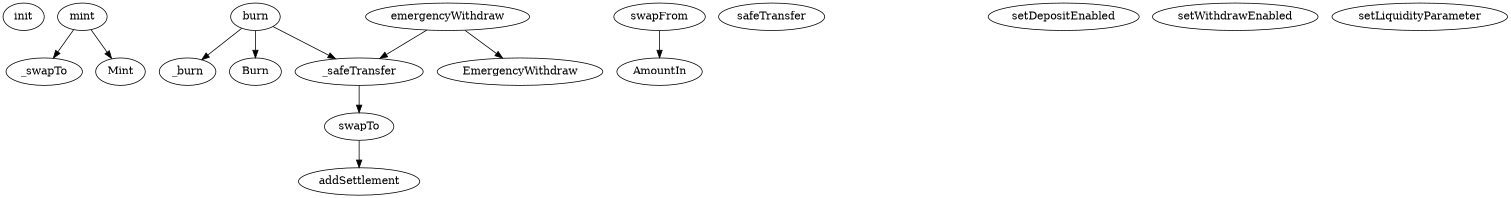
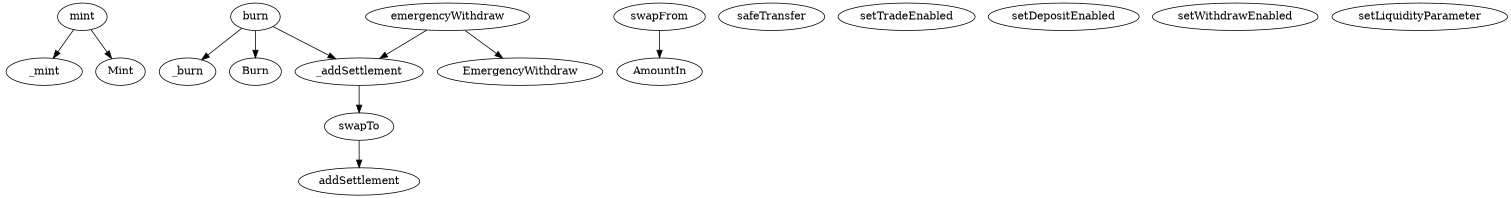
node "init": removed
node "setTradeEnabled": added
node "_swapTo": label "_swapTo" -> "_mint"
node "_safeTransfer": label "_safeTransfer" -> "_addSettlement"
